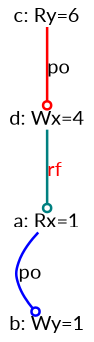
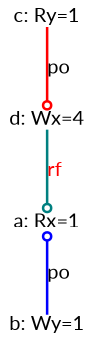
node "c: Ry=6": label "c: Ry=6" -> "c: Ry=1"
edge "a: Rx=1" -> "b: Wy=1": reversed
